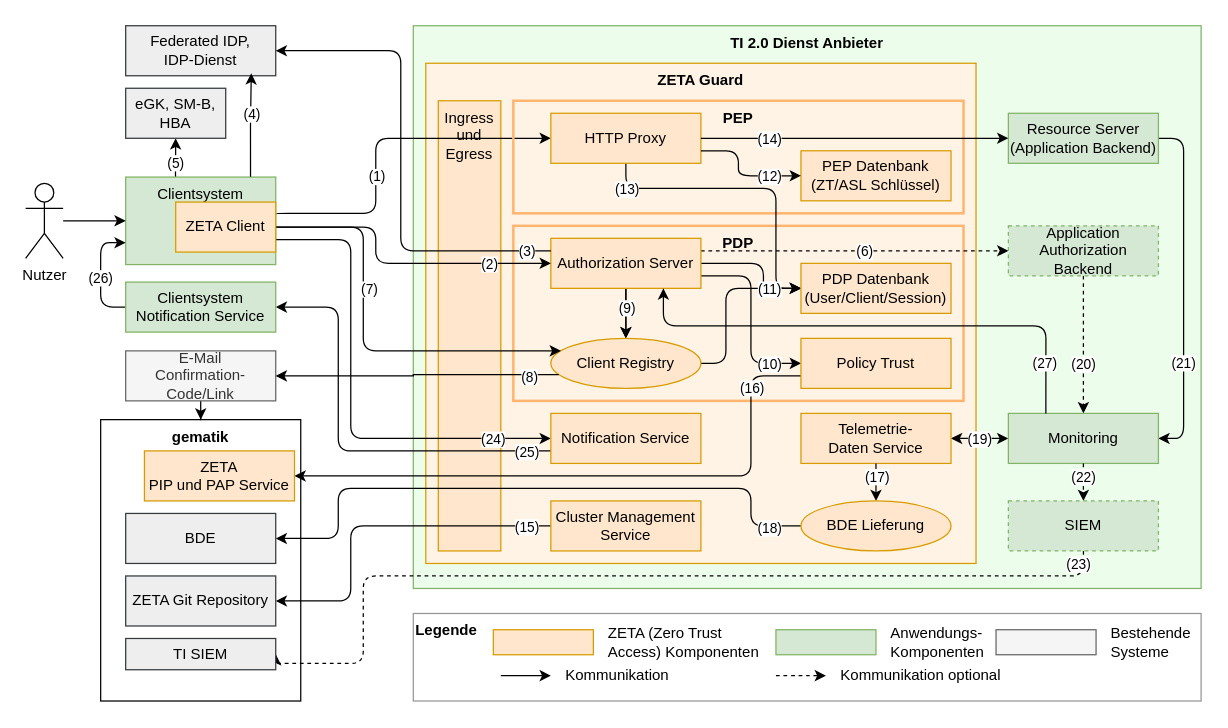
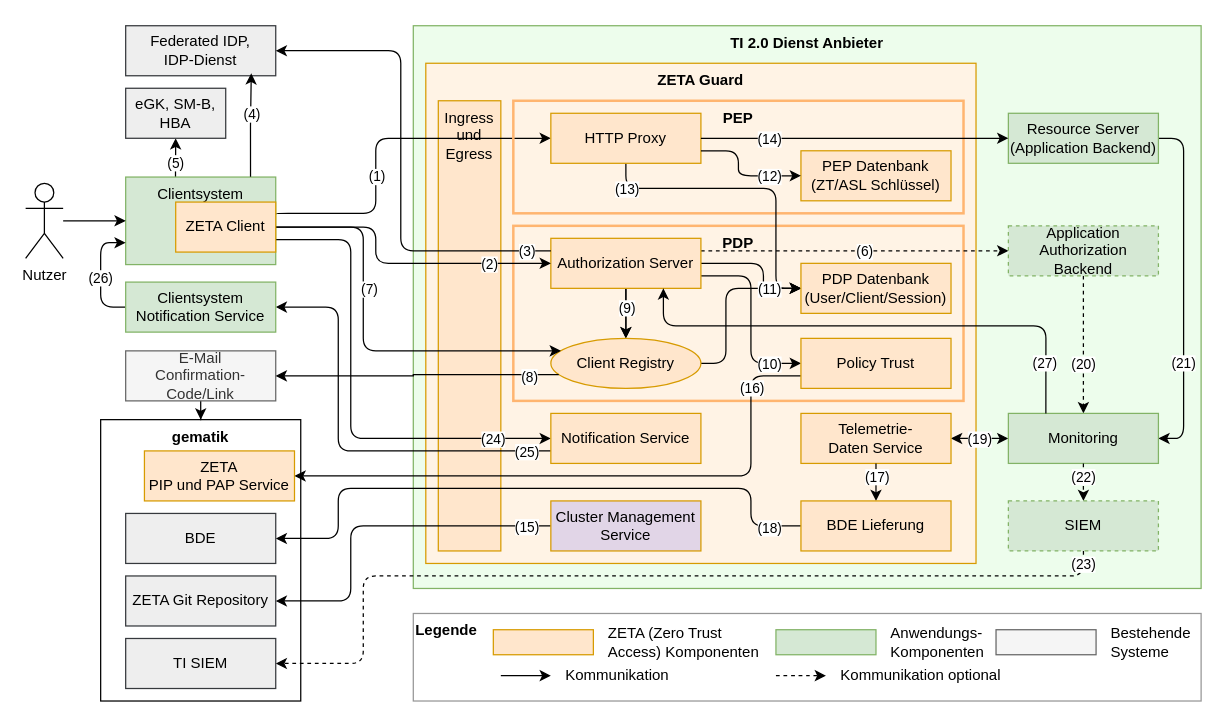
node "Cluster Management Service": fillcolor #ffe6cc -> #e1d5e7
node "BDE Lieferung": shape ellipse -> rectangle
node "TI SIEM": size 150x31 -> 150x50
